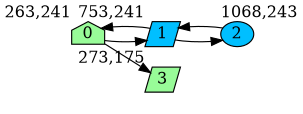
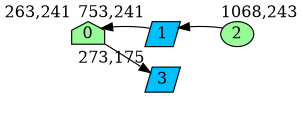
node "2 1068,243": fillcolor deepskyblue -> palegreen
edge "0 263,241" -> "1 753,241": removed
edge "1 753,241" -> "2 1068,243": removed
node "3 273,175": fillcolor palegreen -> deepskyblue
